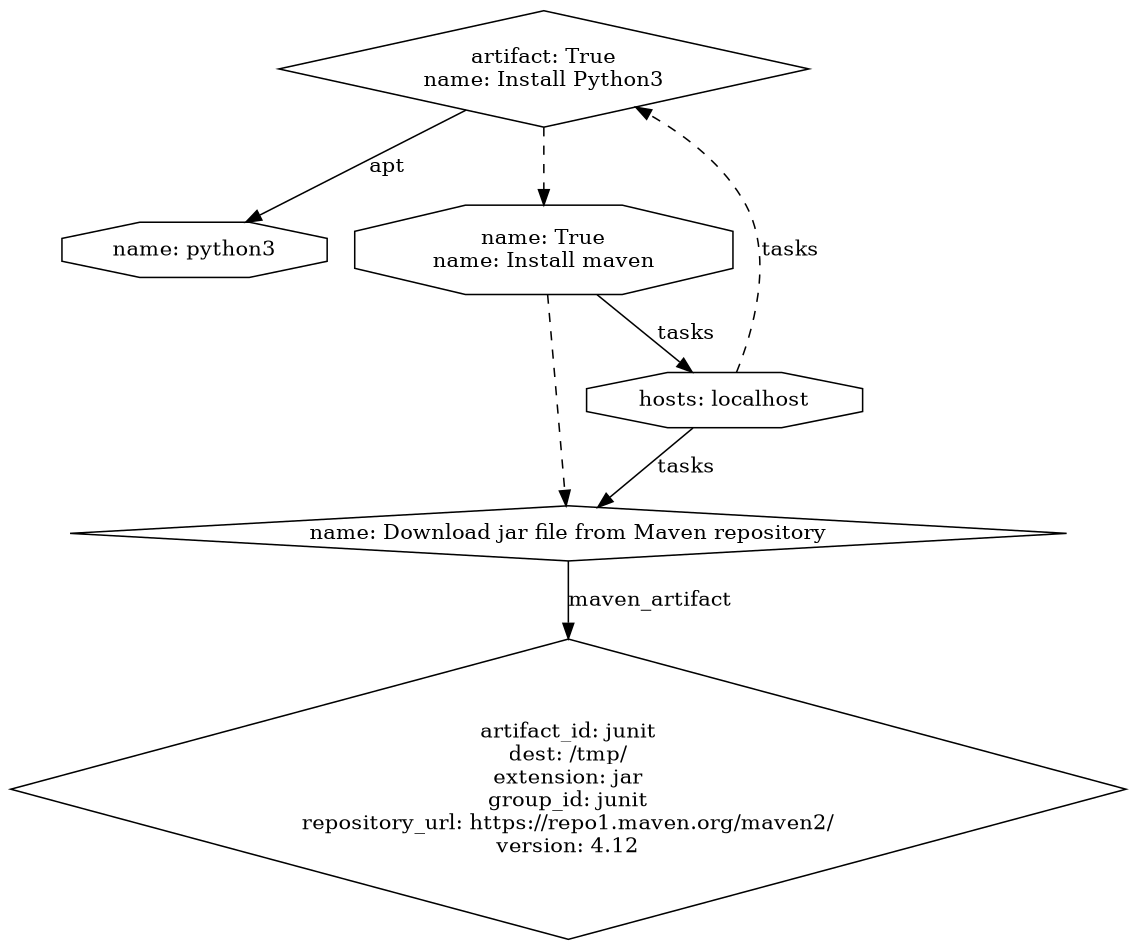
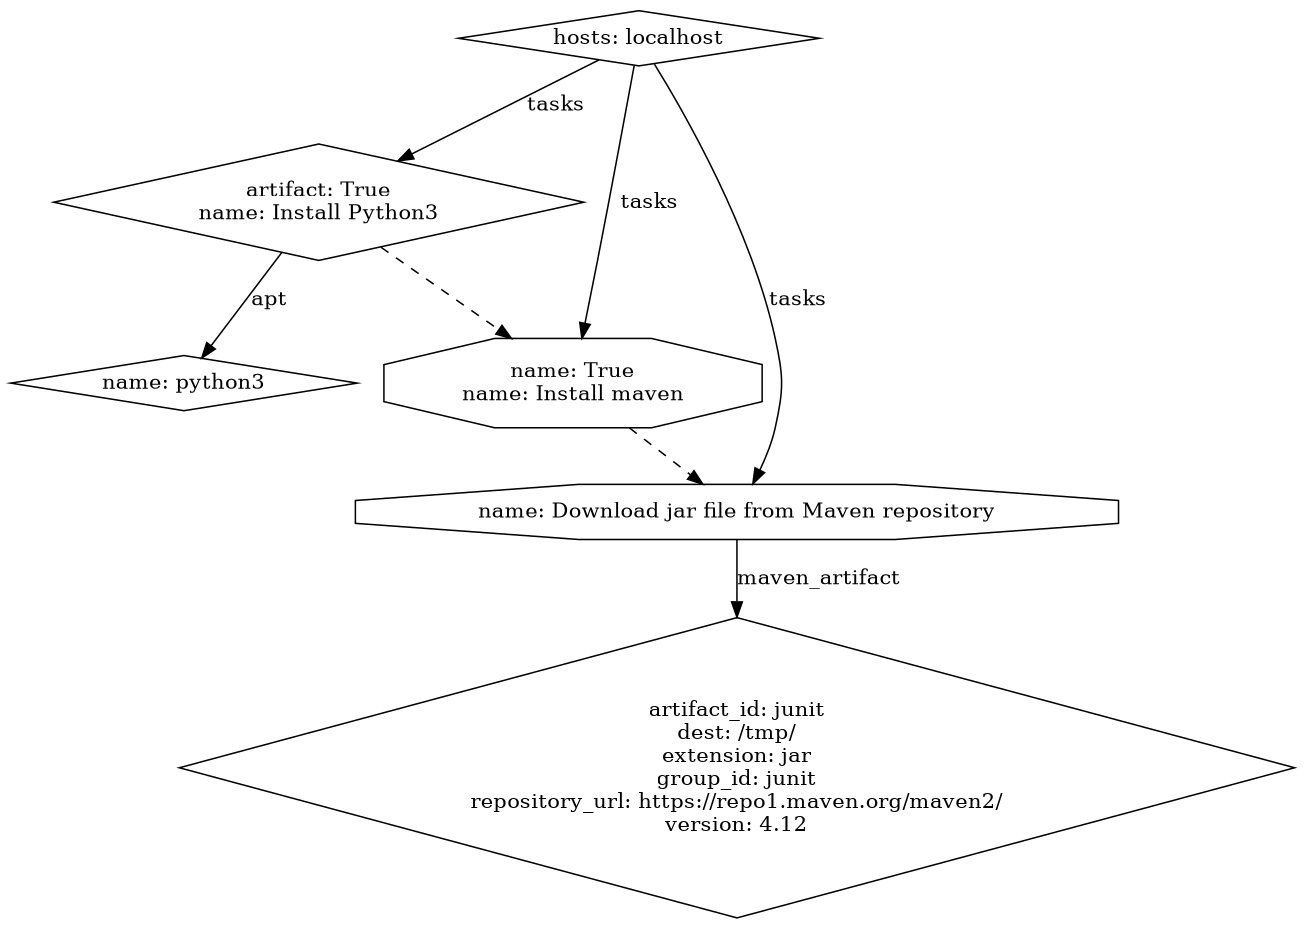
edge "hosts: localhost" -> "artifact: True name: Install Python3": style dashed -> solid
node "name: python3": shape octagon -> diamond
edge "name: True name: Install maven" -> "hosts: localhost": reversed
node "hosts: localhost": shape octagon -> diamond
node "name: Download jar file from Maven repository": shape diamond -> octagon
